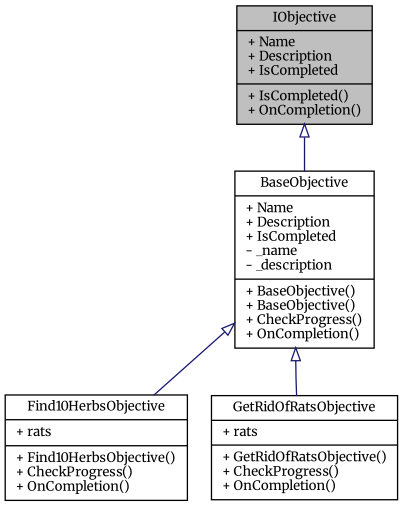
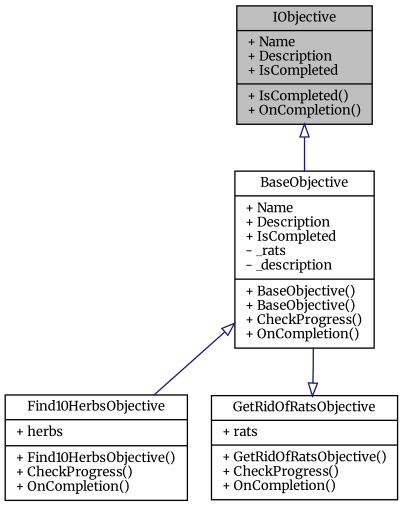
node "BaseObjective": text "- _name" -> "- _rats"
edge "GetRidOfRatsObjective" -> "BaseObjective": reversed
node "Find10HerbsObjective": text "+ rats" -> "+ herbs"
